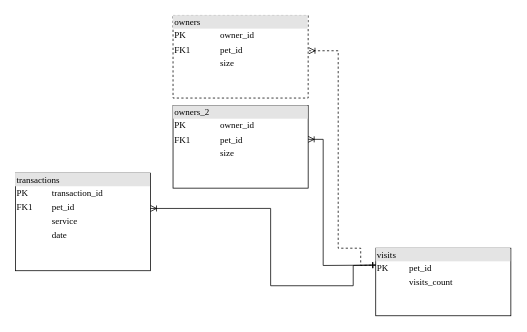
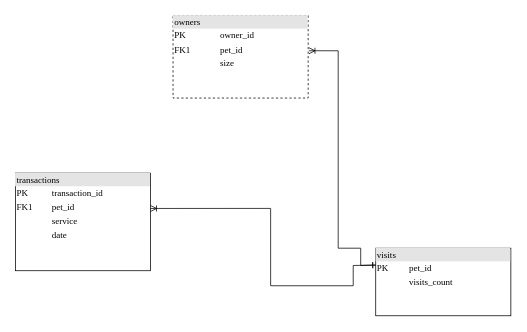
node "owners_2 PK owner_id FK1 pet_id size": removed
edge "owners PK owner_id FK1 pet_id size" -- "visits PK pet_id visits_count": style dashed -> solid
edge "owners_2 PK owner_id FK1 pet_id size" -- "visits PK pet_id visits_count": removed
